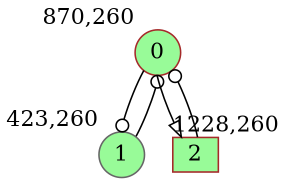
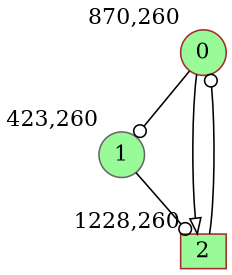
edge "1 423,260" -> "0 870,260": now "1 423,260" -> "2 1228,260"
